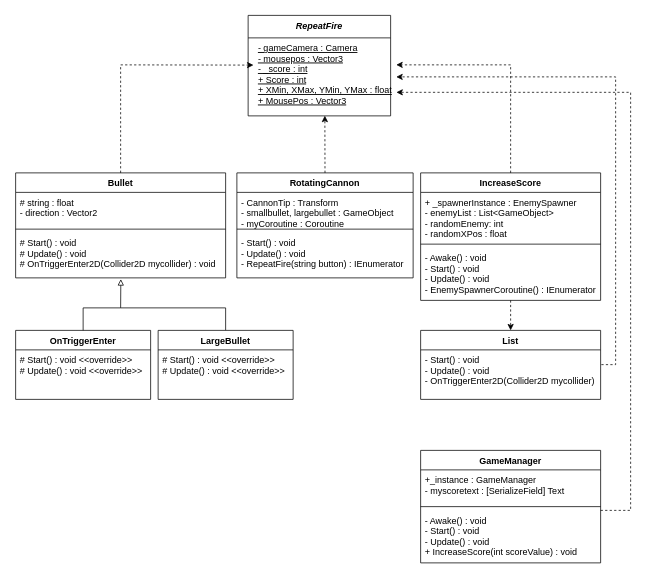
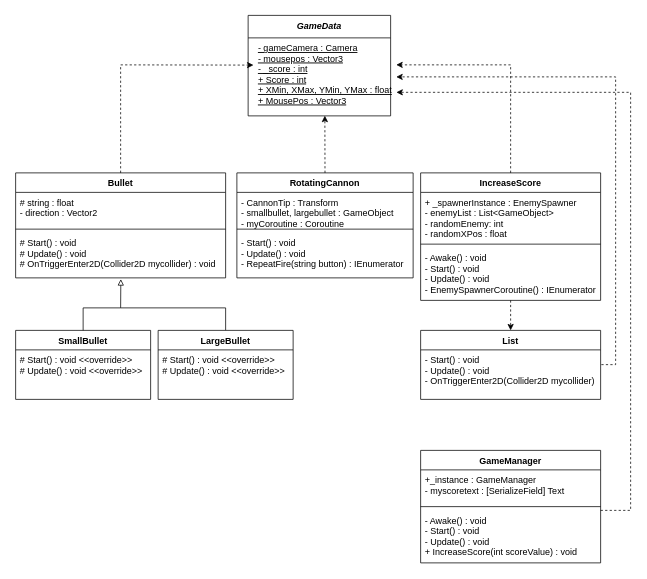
node "RepeatFire": label "RepeatFire" -> "GameData"
node "OnTriggerEnter": label "OnTriggerEnter" -> "SmallBullet"
